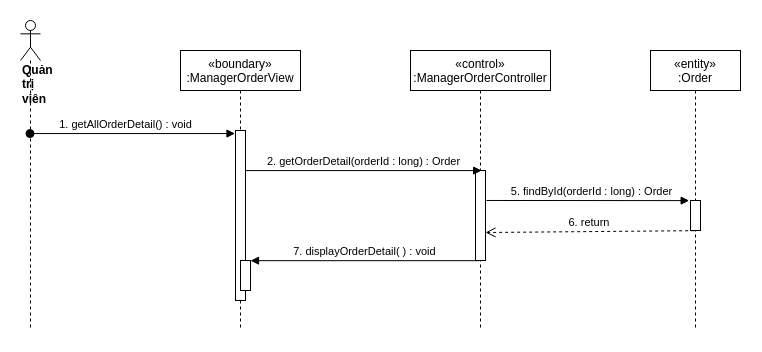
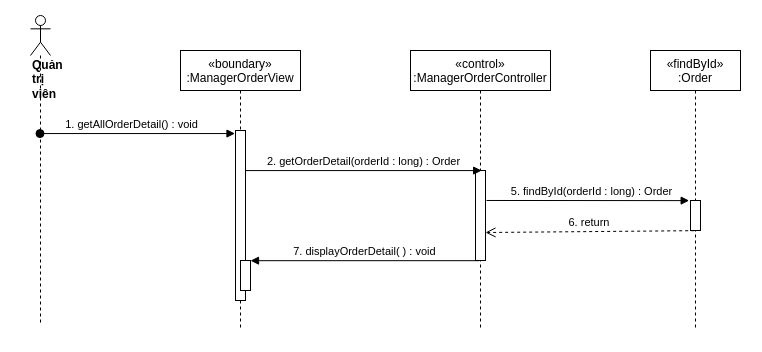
node "«entity» :Order": label "«entity» :Order" -> "«findById» :Order"
node "Quản trị viên": moved (31, 176) -> (41, 171)
